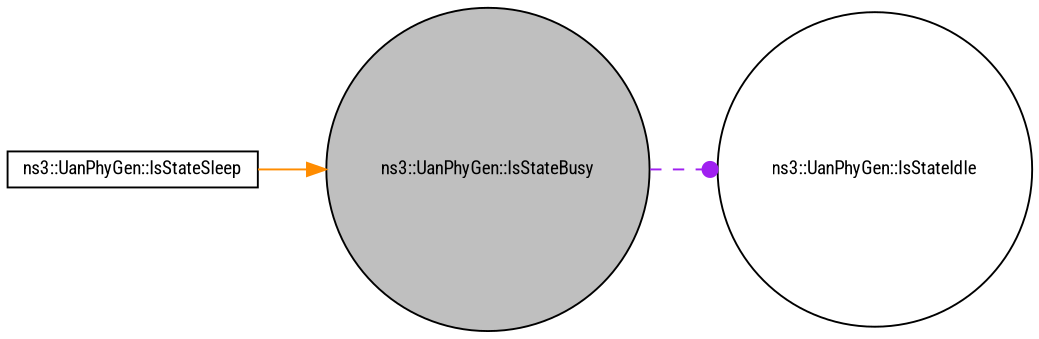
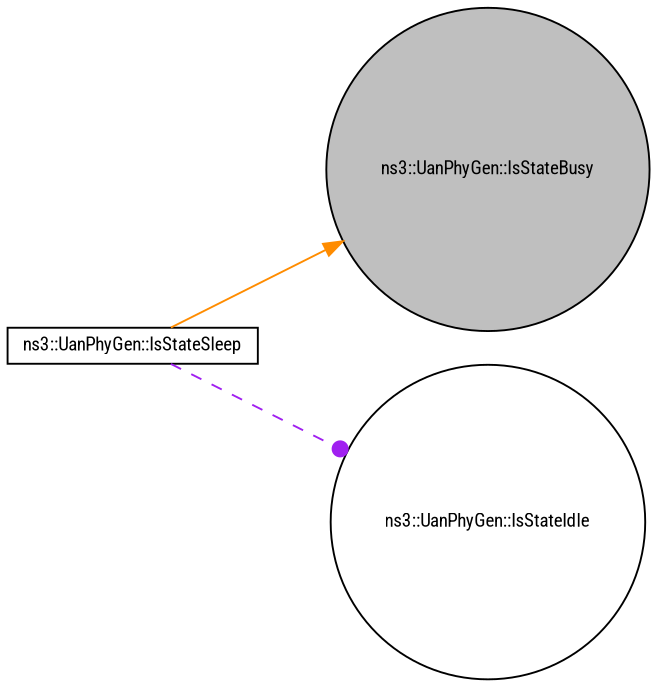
edge "ns3::UanPhyGen::IsStateBusy" -> "ns3::UanPhyGen::IsStateIdle": now "ns3::UanPhyGen::IsStateSleep" -> "ns3::UanPhyGen::IsStateIdle"
